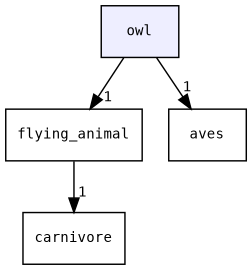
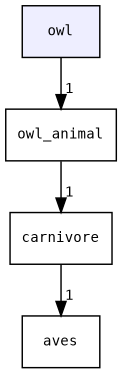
edge "owl" -> "aves": now "carnivore" -> "aves"
node "flying_animal": label "flying_animal" -> "owl_animal"
